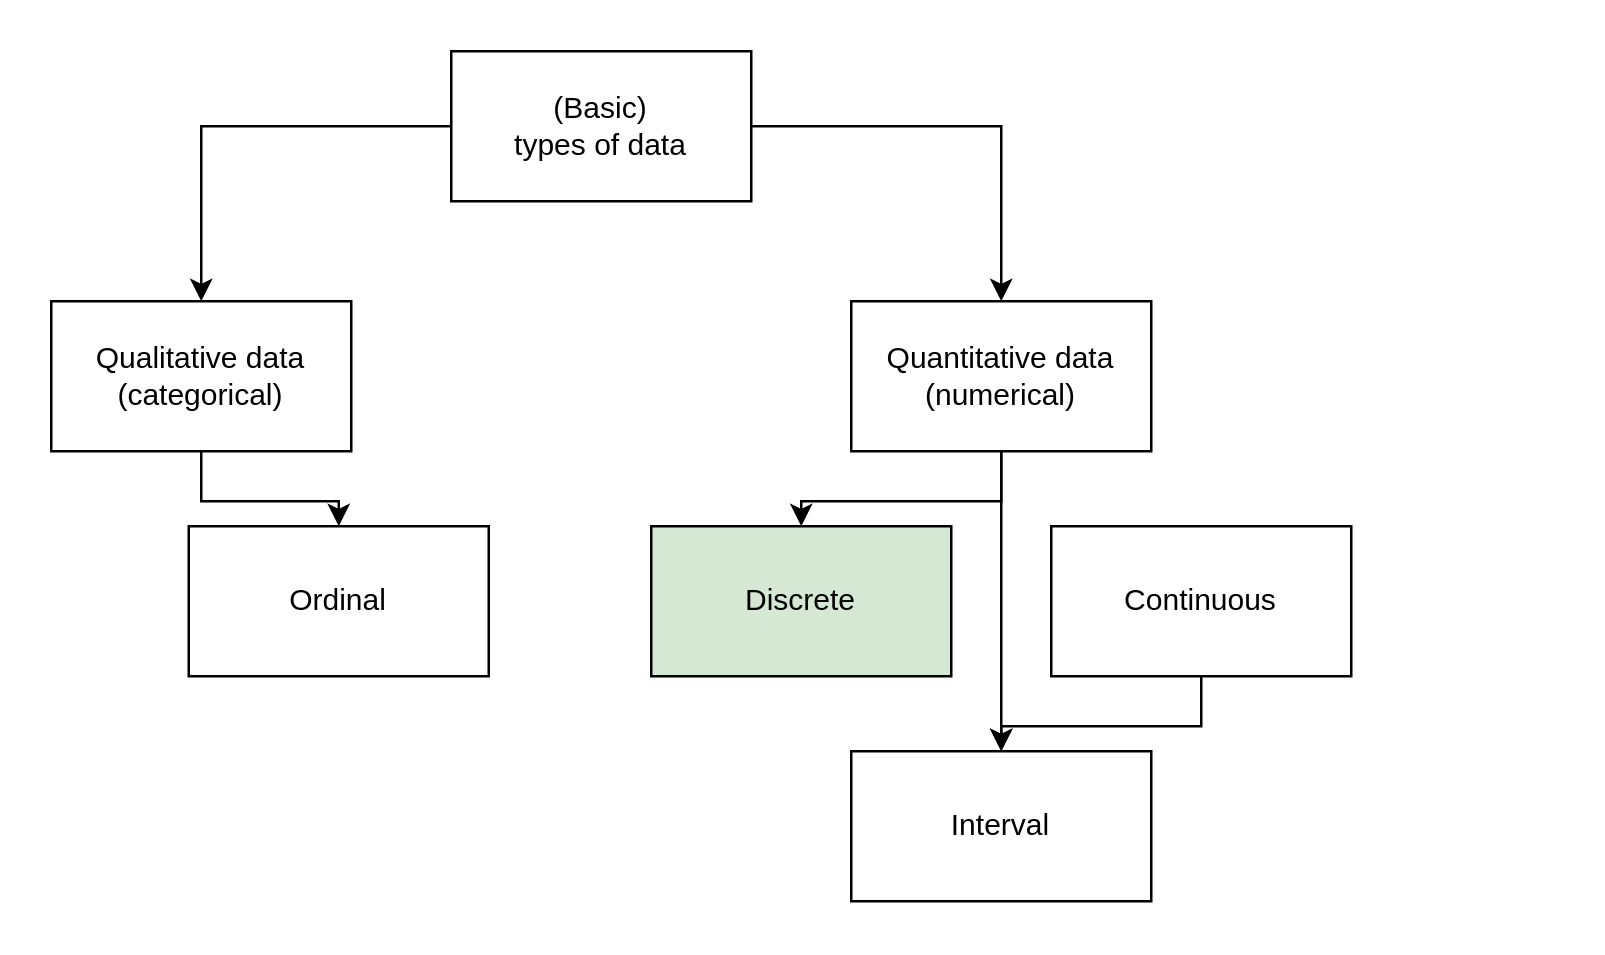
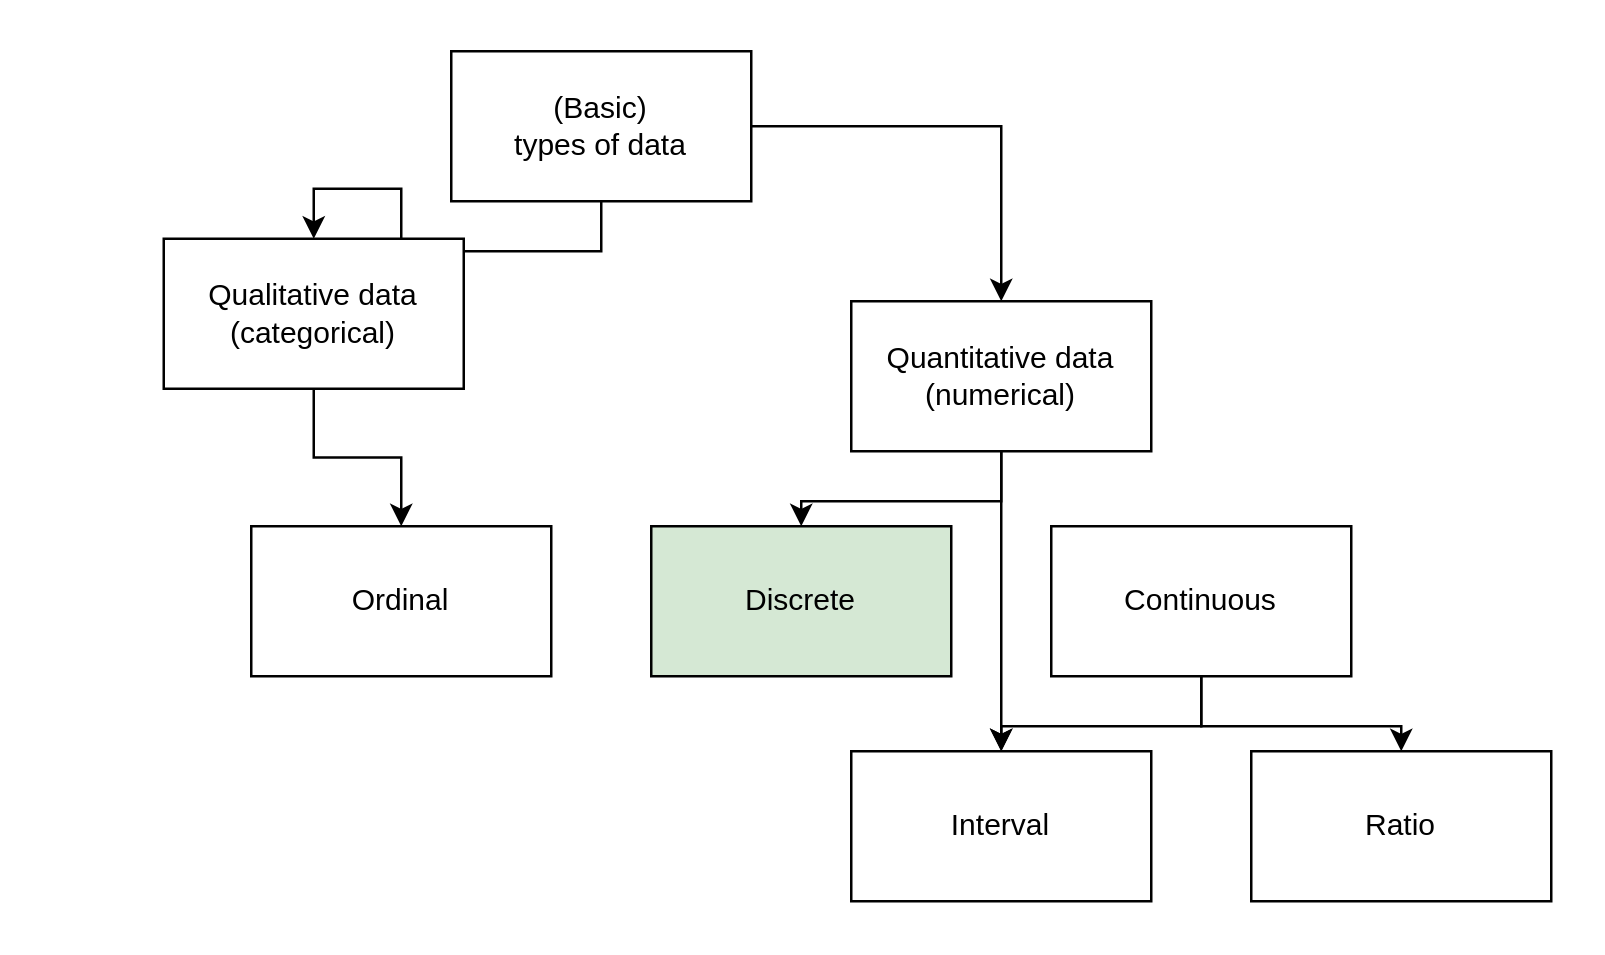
node "Qualitative data (categorical)": moved (201, 376) -> (314, 314)
node "Ordinal": moved (339, 601) -> (401, 601)
edge "Continuous" -> "Ratio": added
node "Ratio": added
